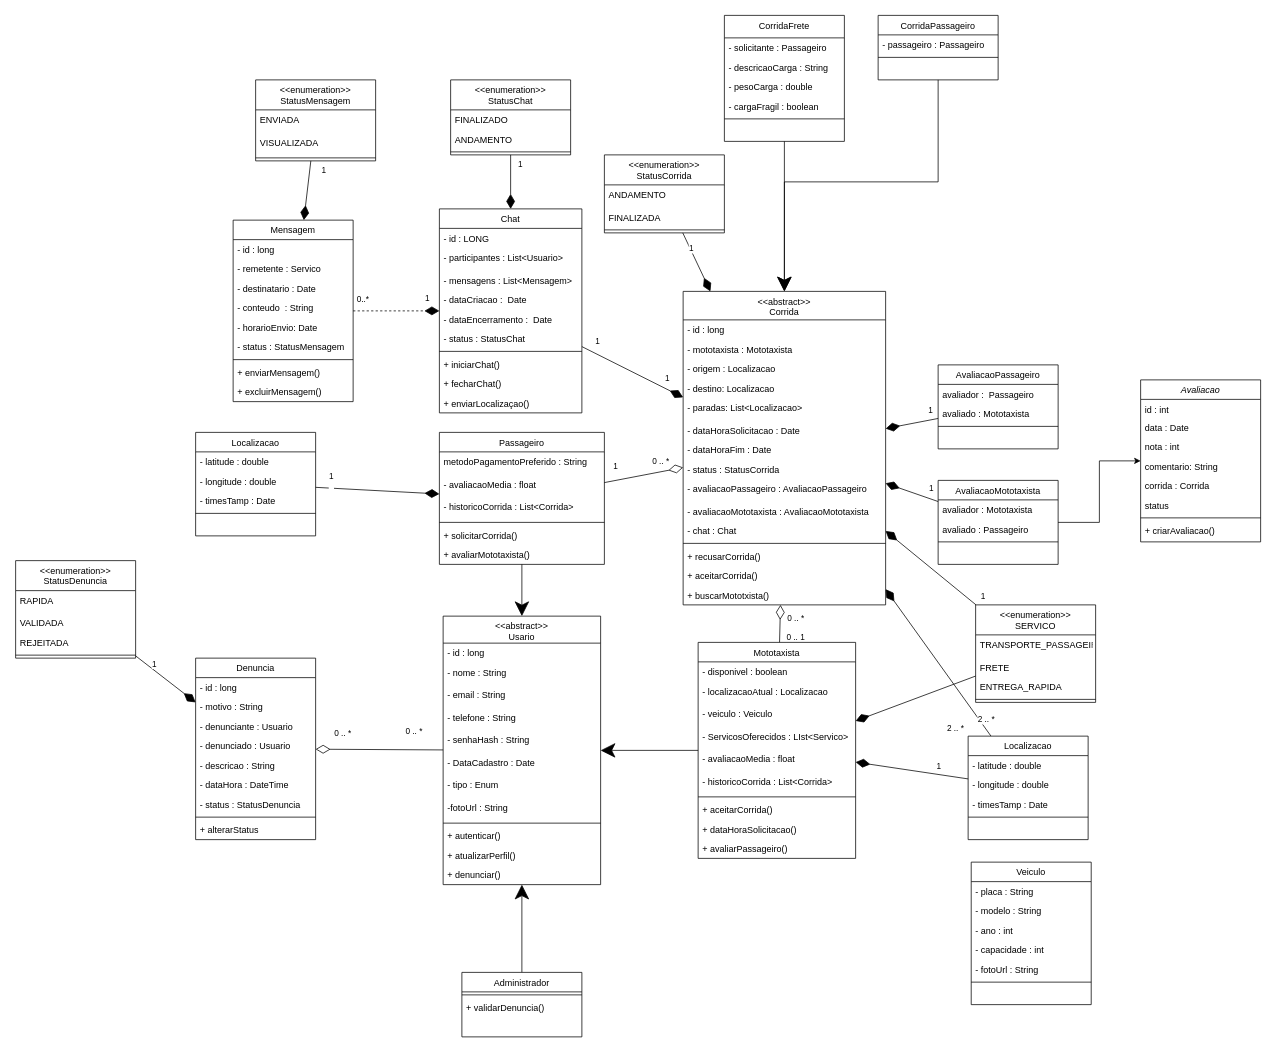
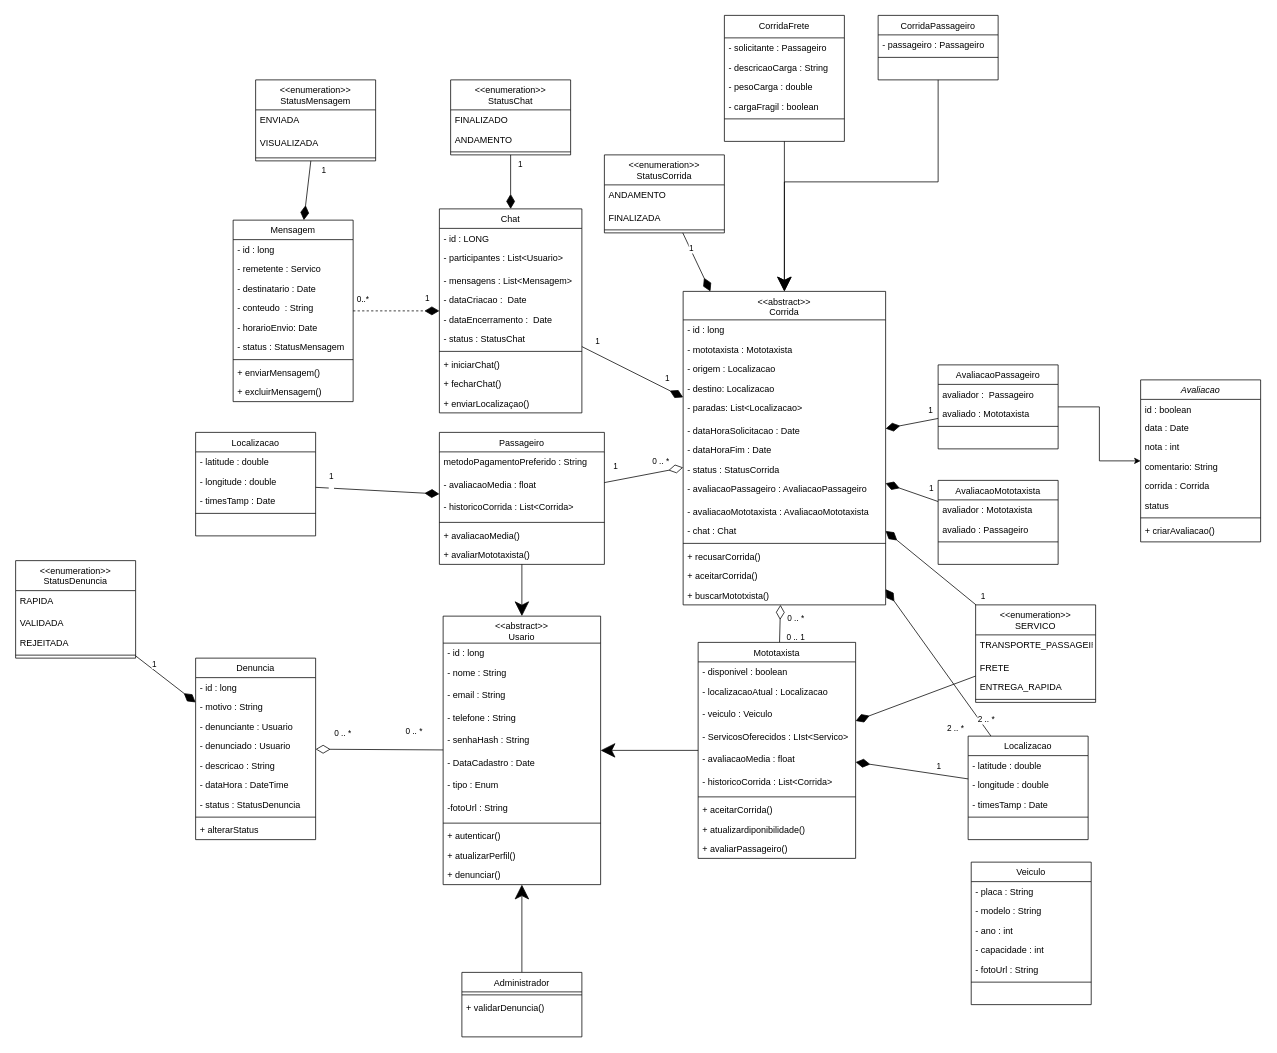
node "id : int": label "id : int" -> "id : boolean"
edge "AvaliacaoPassageiro" -> "Avaliacao": added
edge "AvaliacaoMototaxista" -> "Avaliacao": removed
node "+ solicitarCorrida()": label "+ solicitarCorrida()" -> "+ avaliacaoMedia()"
node "+ dataHoraSolicitacao()": label "+ dataHoraSolicitacao()" -> "+ atualizardiponibilidade()"
